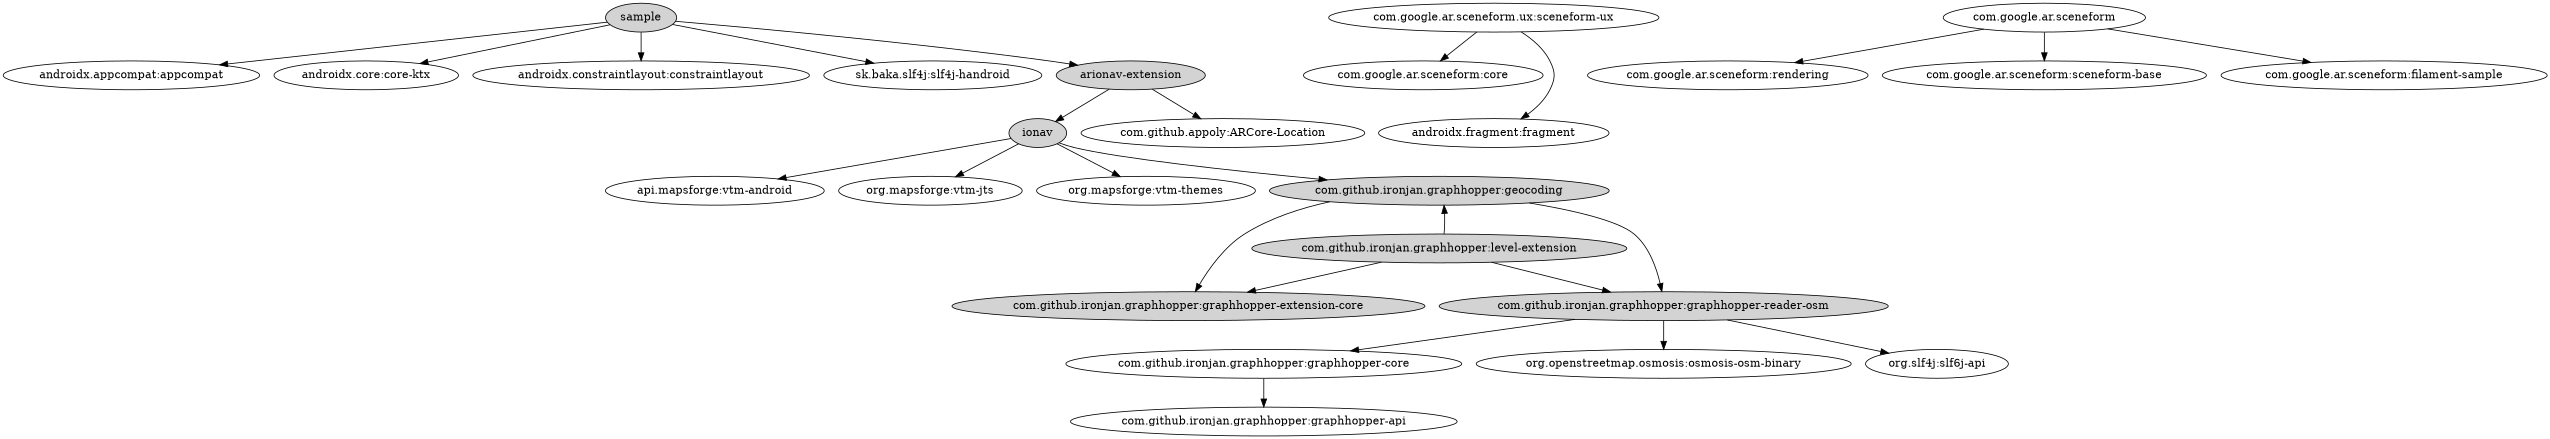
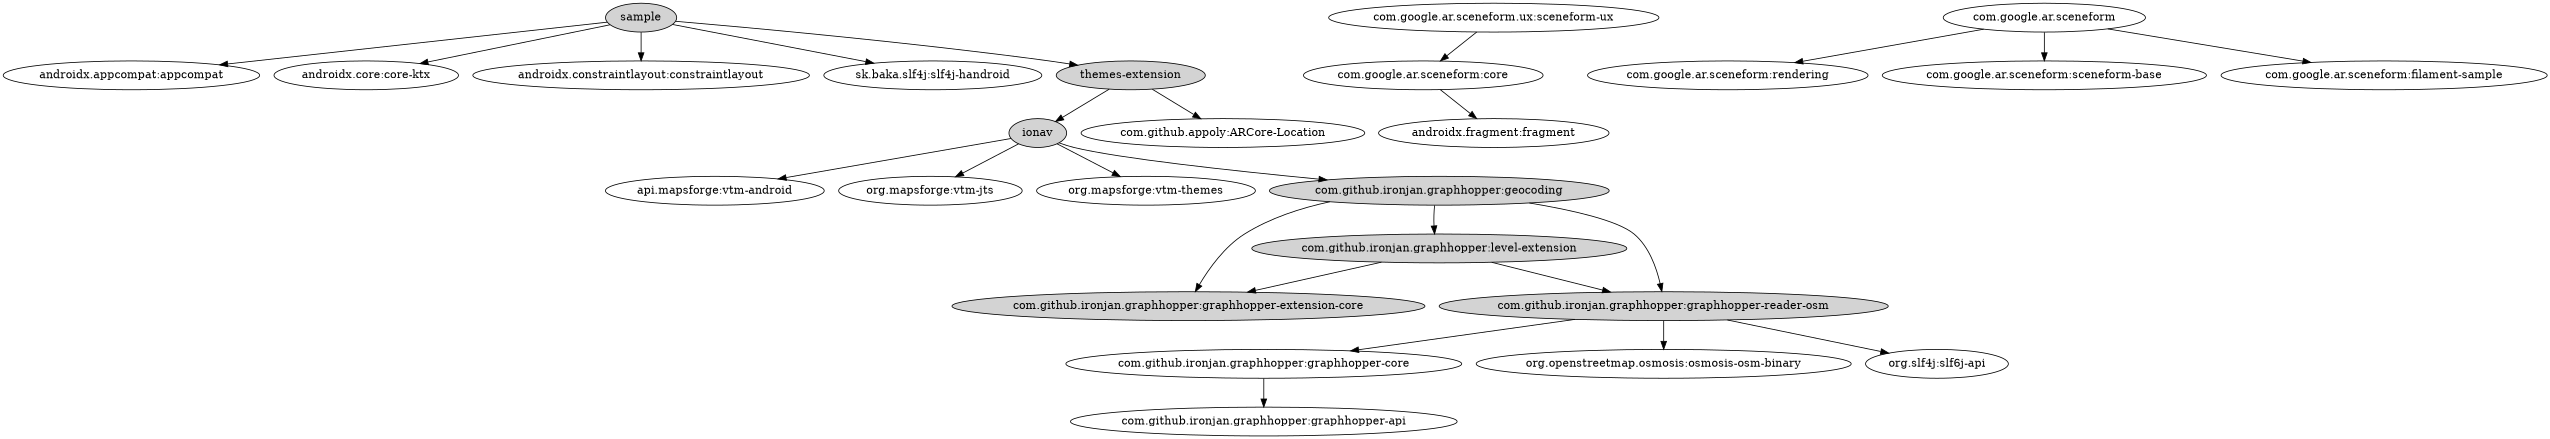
edge "com.google.ar.sceneform.ux:sceneform-ux" -> "androidx.fragment:fragment": now "com.google.ar.sceneform:core" -> "androidx.fragment:fragment"
node "arionav-extension": label "arionav-extension" -> "themes-extension"
edge "com.github.ironjan.graphhopper:level-extension" -> "com.github.ironjan.graphhopper:geocoding": reversed
